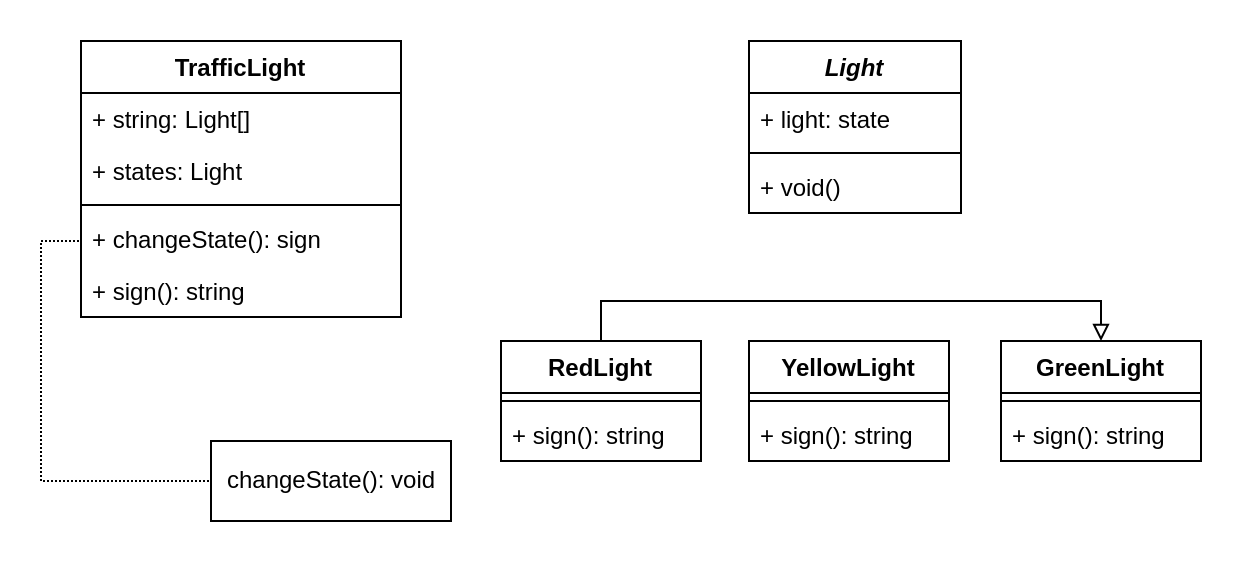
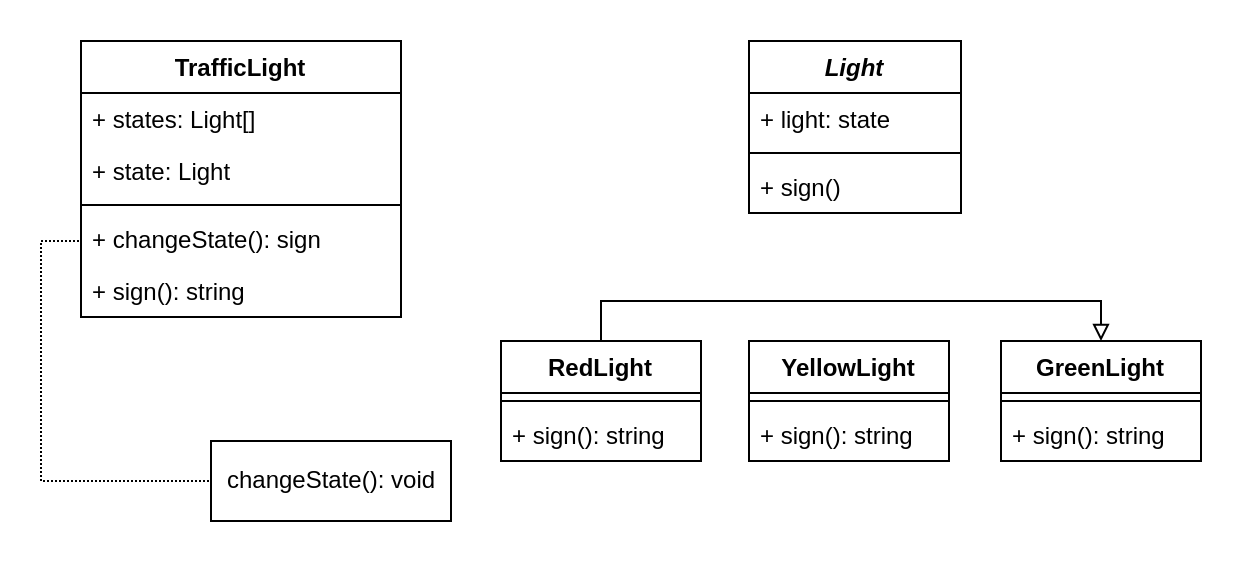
node "+ string: Light[]": label "+ string: Light[]" -> "+ states: Light[]"
node "+ states: Light": label "+ states: Light" -> "+ state: Light"
node "+ void()": label "+ void()" -> "+ sign()"
